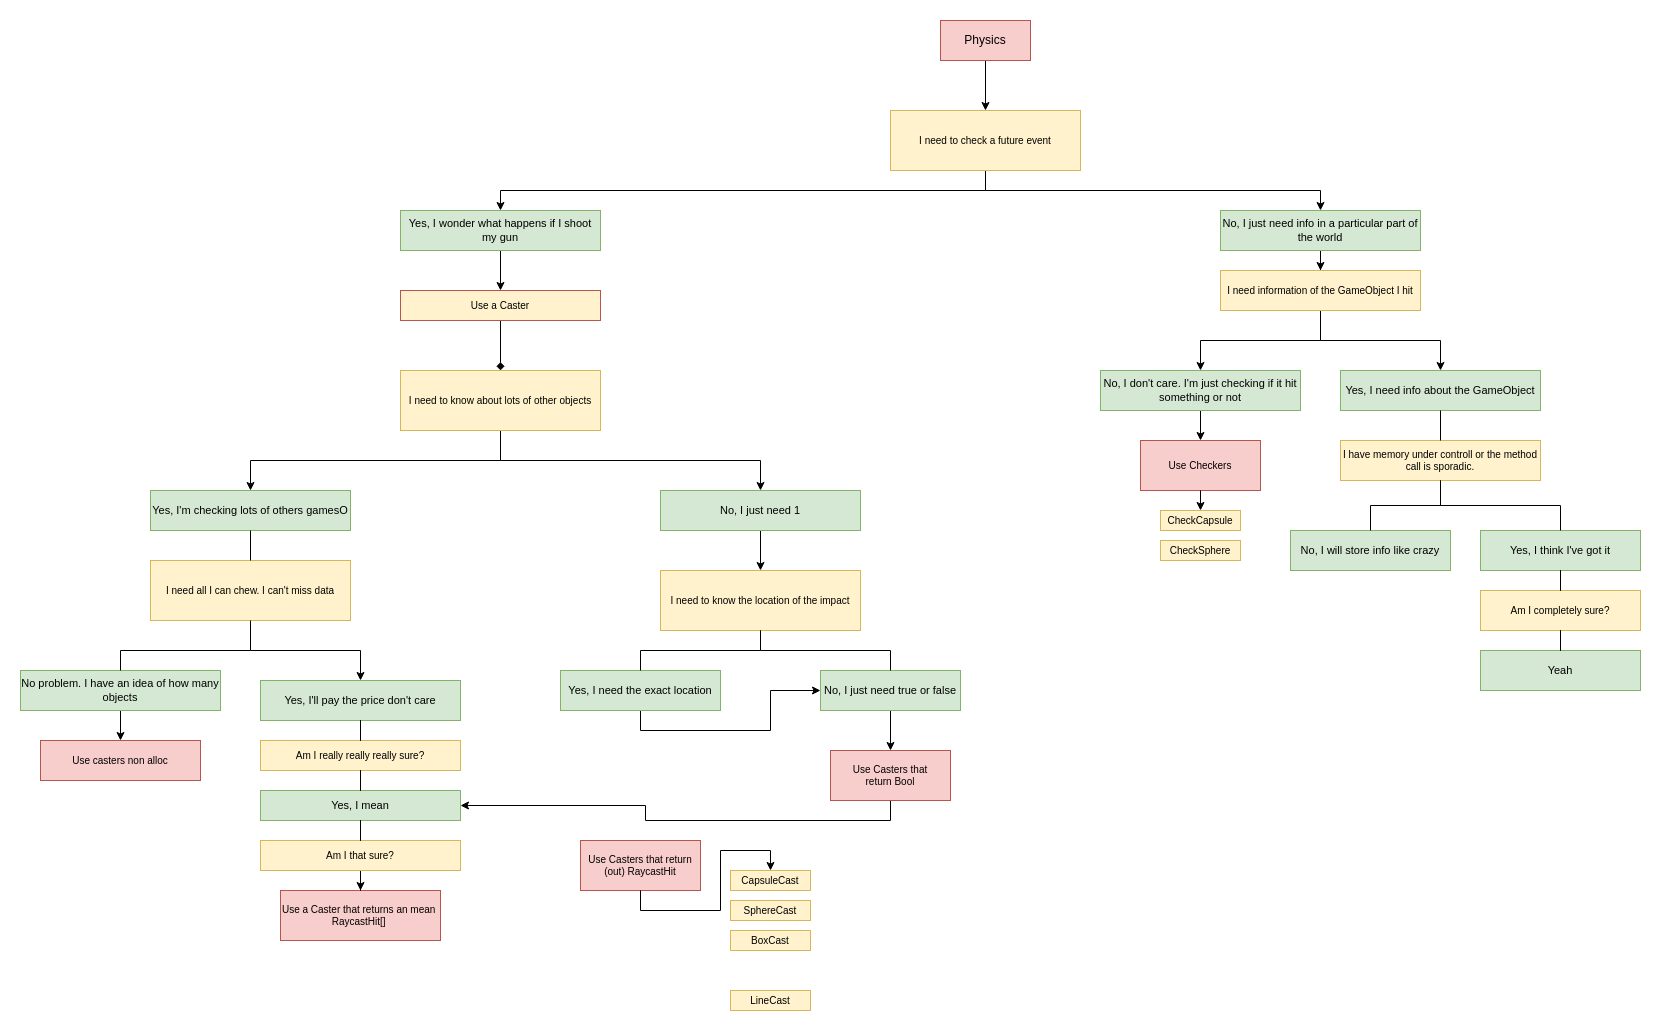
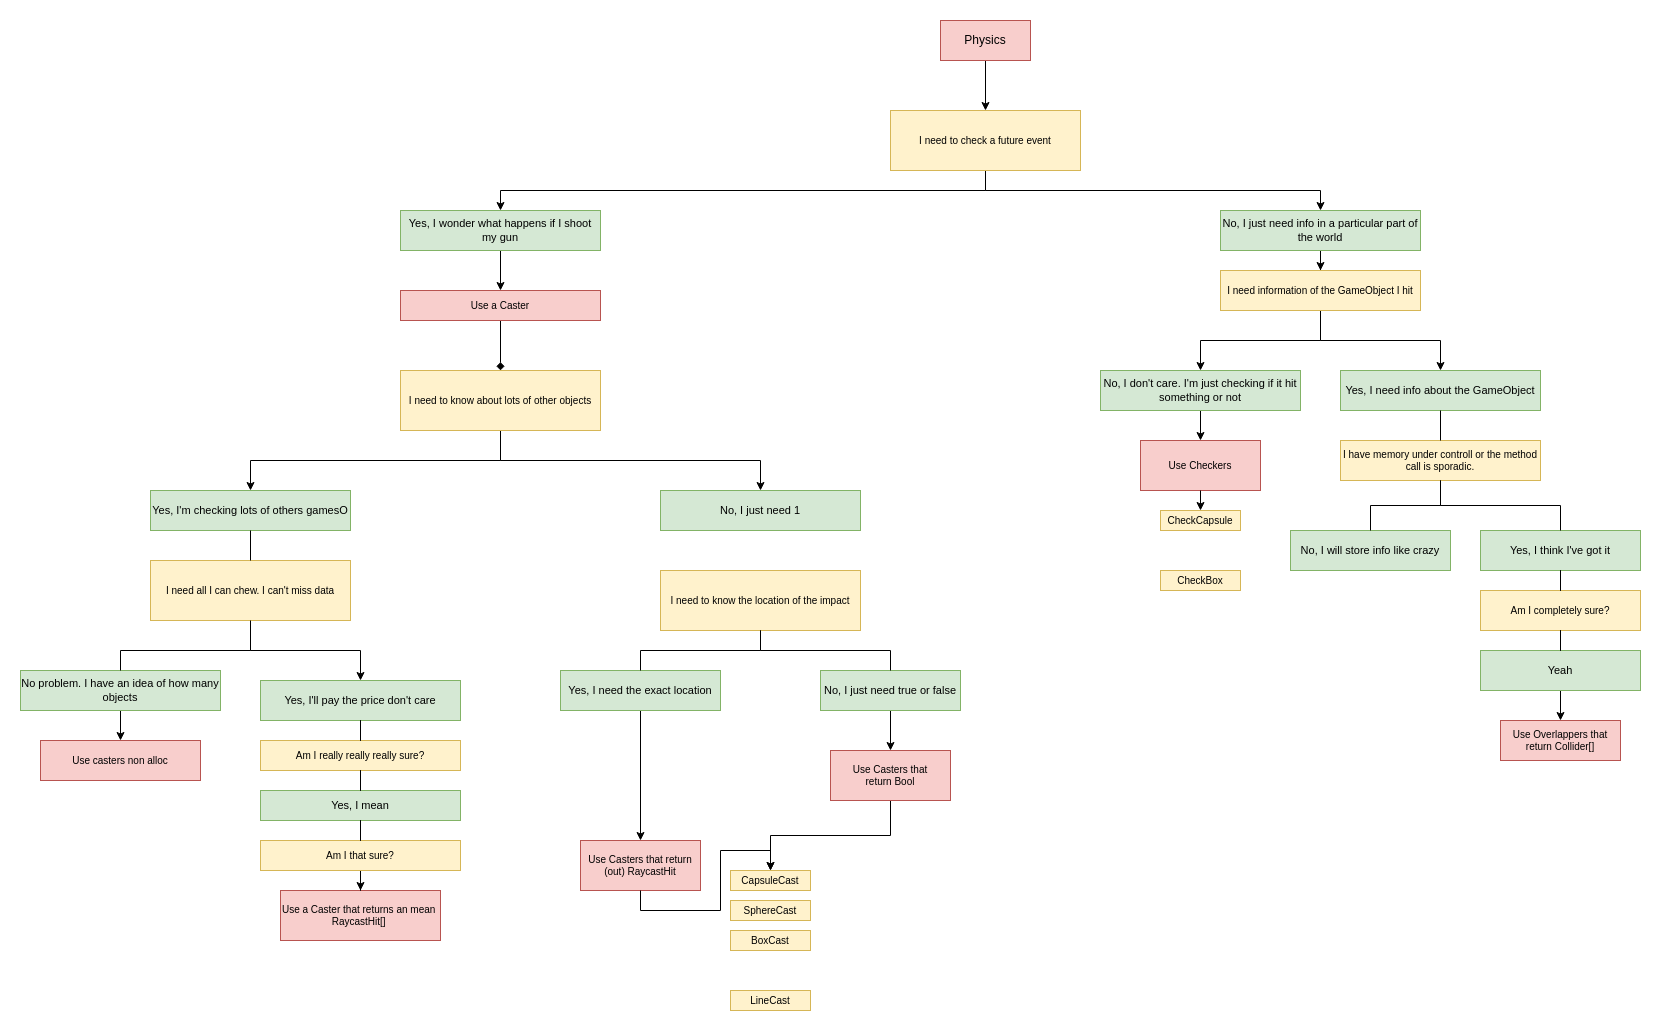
node "Use a Caster": fillcolor #fff2cc -> #f8cecc
edge "No, I just need 1" -> "I need to know the location of the impact": removed
node "CheckSphere": removed
node "CheckBox": added
edge "Yeah" -> "Use Overlappers that return Collider[]": added
edge "Yes, I need the exact location" -> "No, I just need true or false": now "Yes, I need the exact location" -> "Use Casters that return (out) RaycastHit"
node "Use Overlappers that return Collider[]": added
edge "Use Casters that return Bool" -> "Yes, I mean": now "Use Casters that return Bool" -> "CapsuleCast"
